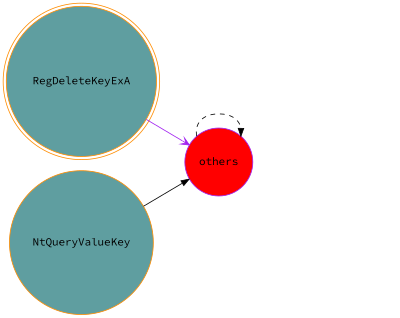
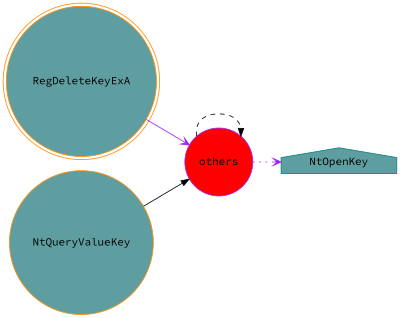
node "NtOpenKey": added
